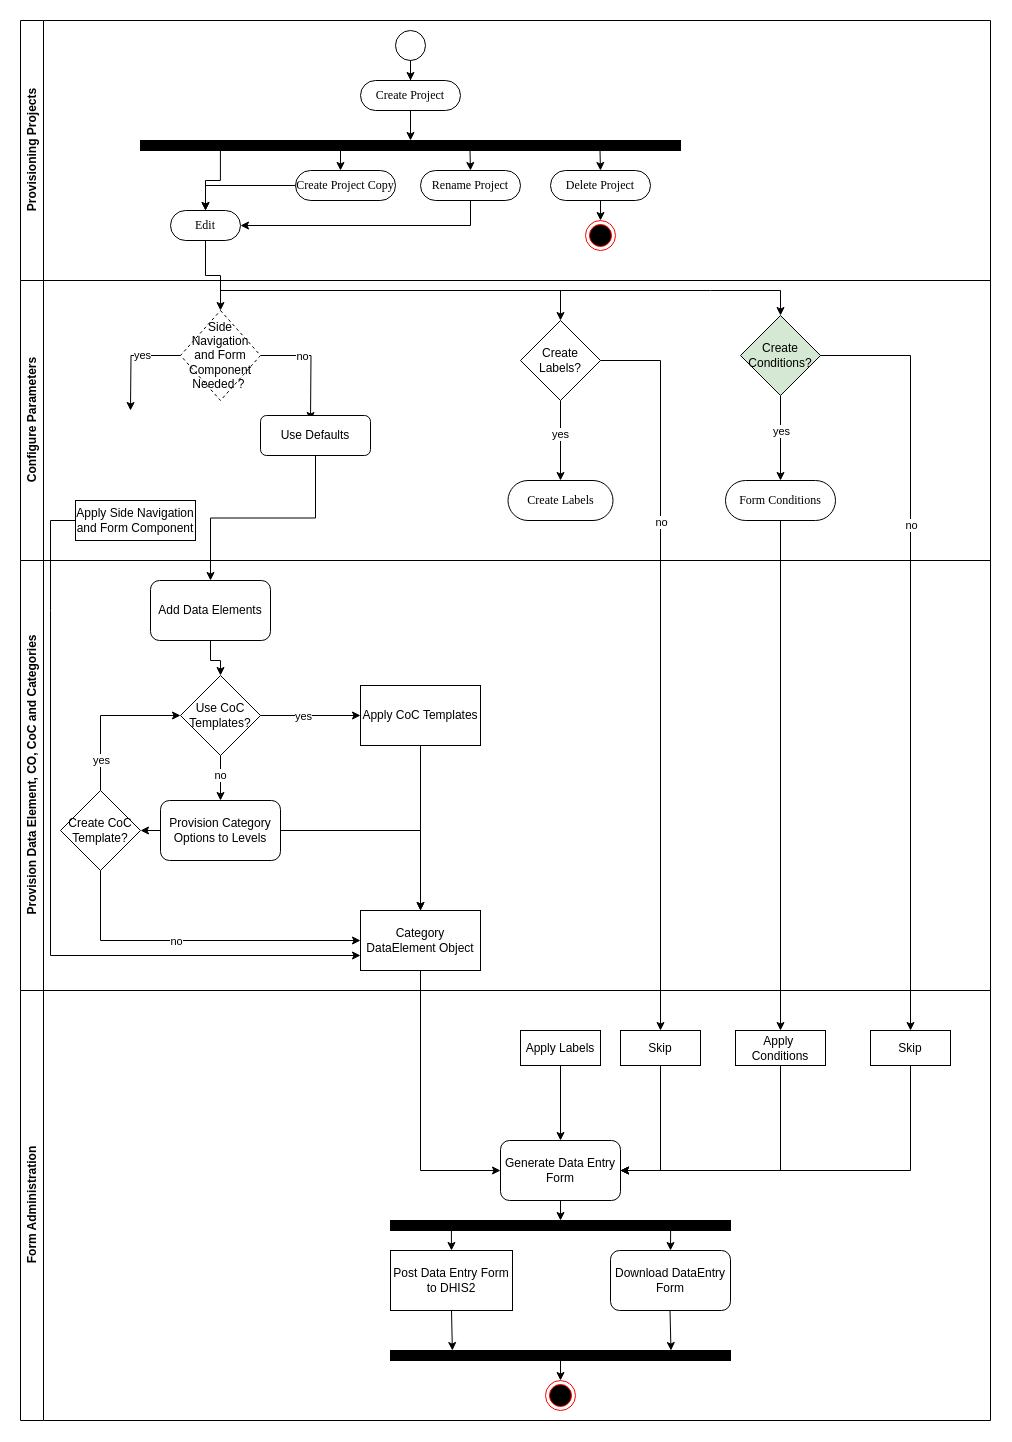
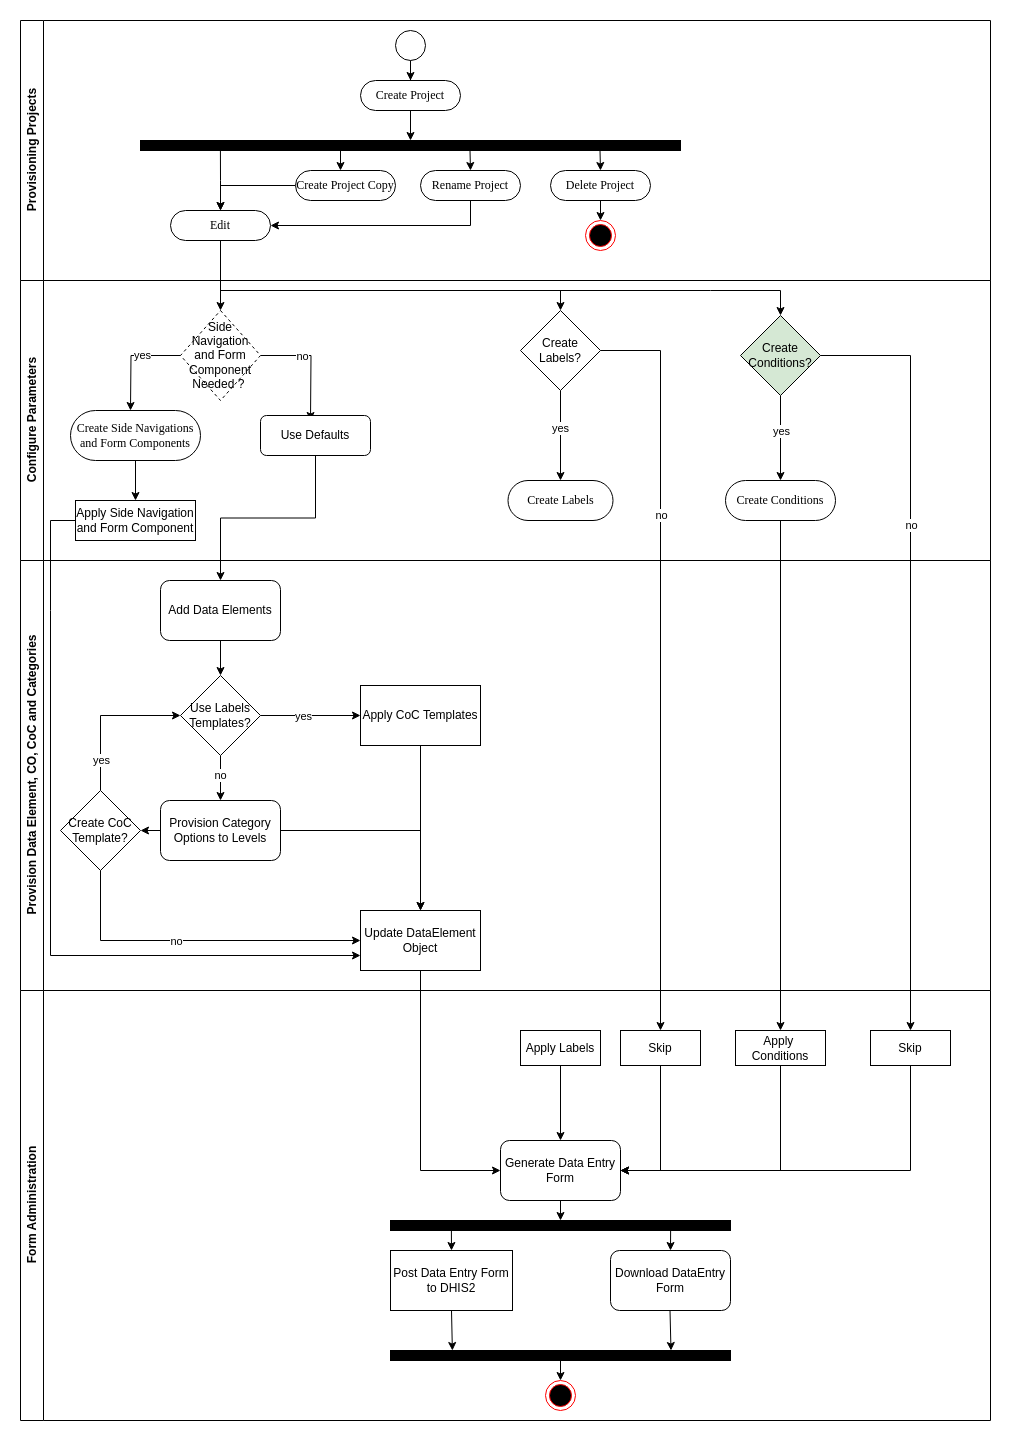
node "Edit": size 70x30 -> 100x30
node "Create Labels?": moved (561, 361) -> (561, 351)
node "Create Side Navigations and Form Components": added
edge "Create Side Navigations and Form Components" -> "Apply Side Navigation and Form Component": added
node "Form Conditions": label "Form Conditions" -> "Create Conditions"
node "Add Data Elements": moved (211, 611) -> (221, 611)
node "Use CoC Templates?": label "Use CoC Templates?" -> "Use Labels Templates?"
node "Category DataElement Object": label "Category DataElement Object" -> "Update DataElement Object"
